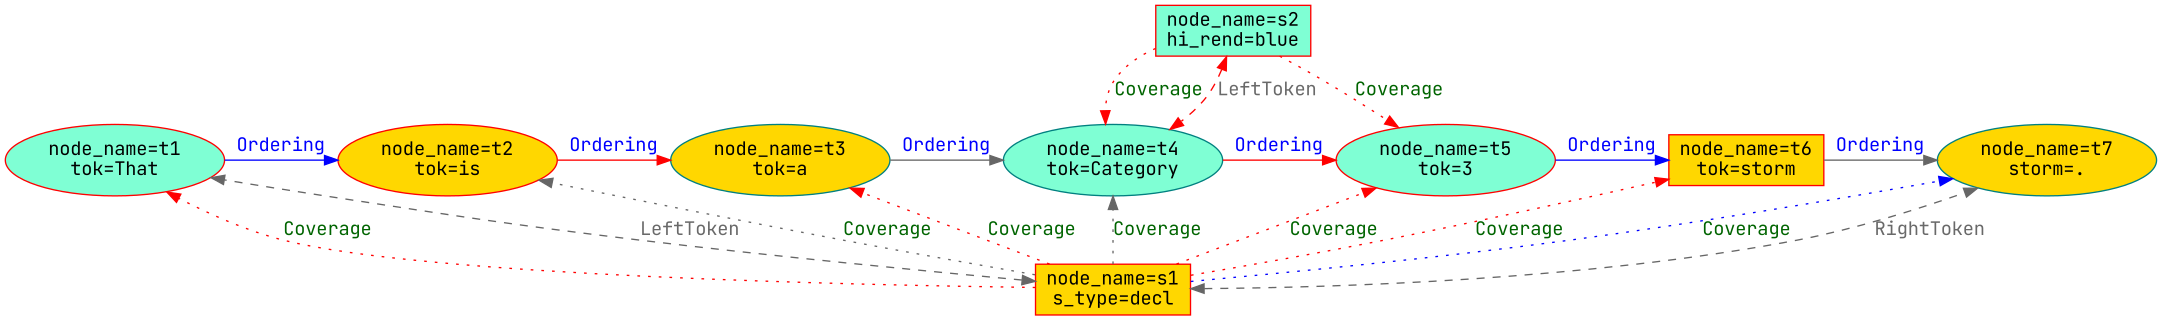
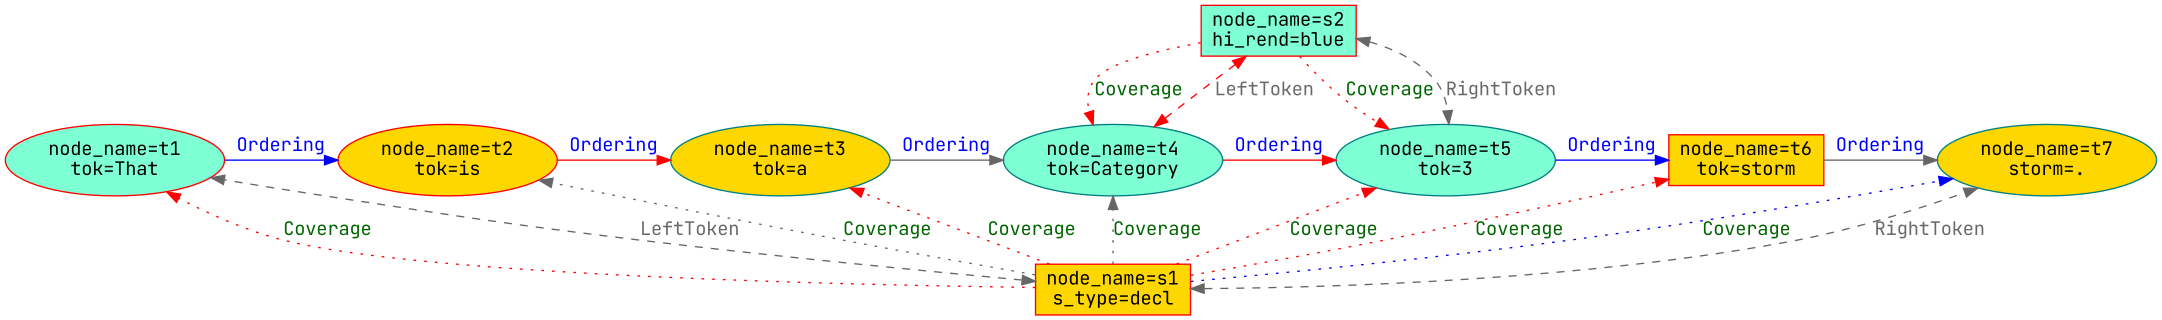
edge "node_name=s2 hi_rend=blue" -- "node_name=t5 tok=3": added, label "RightToken"
node "node_name=t5 tok=3": color red -> teal
